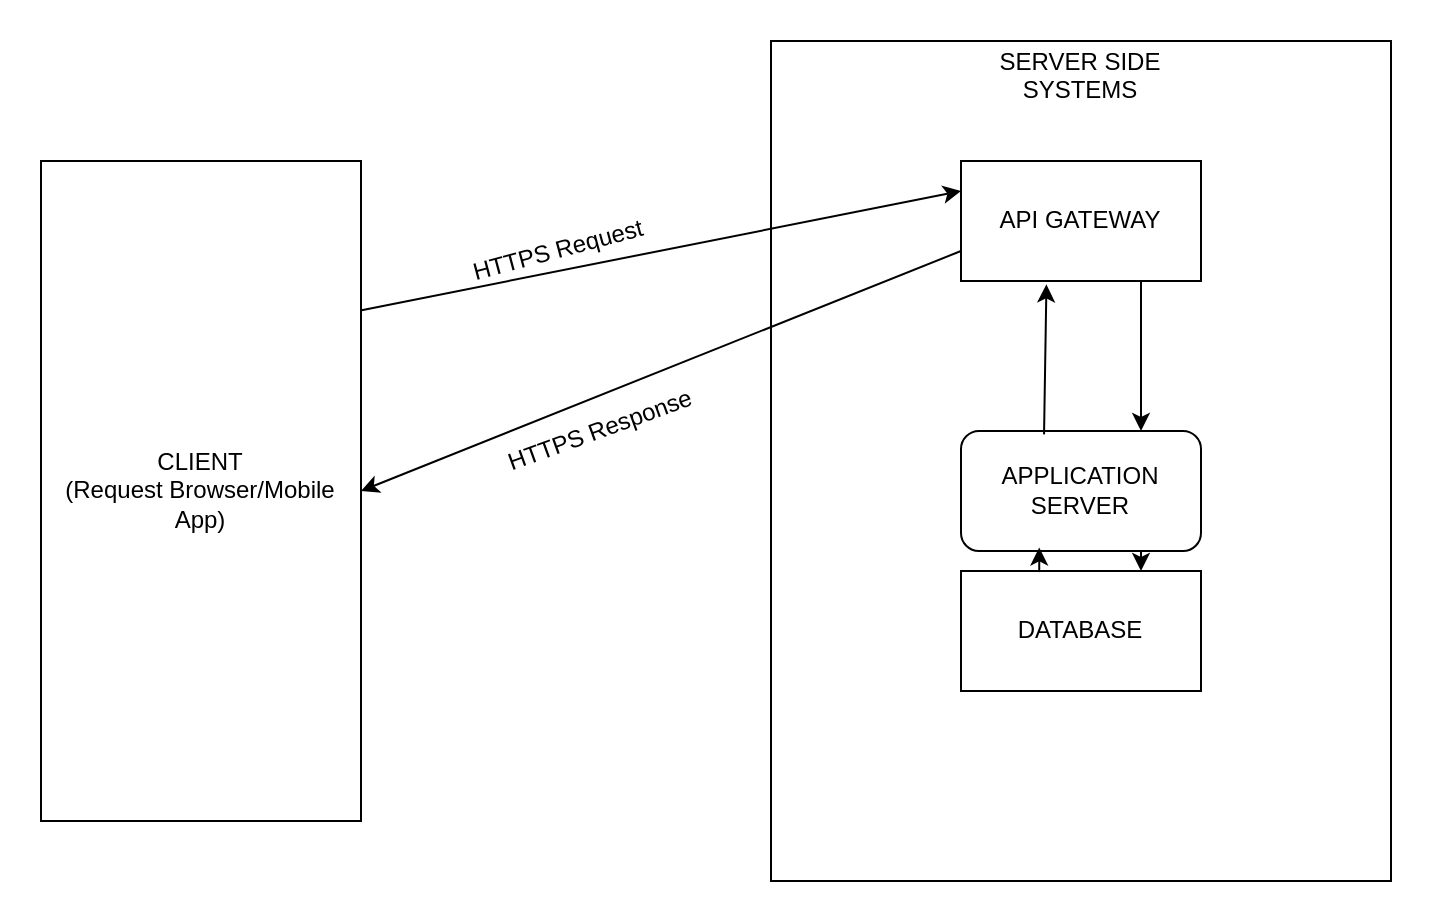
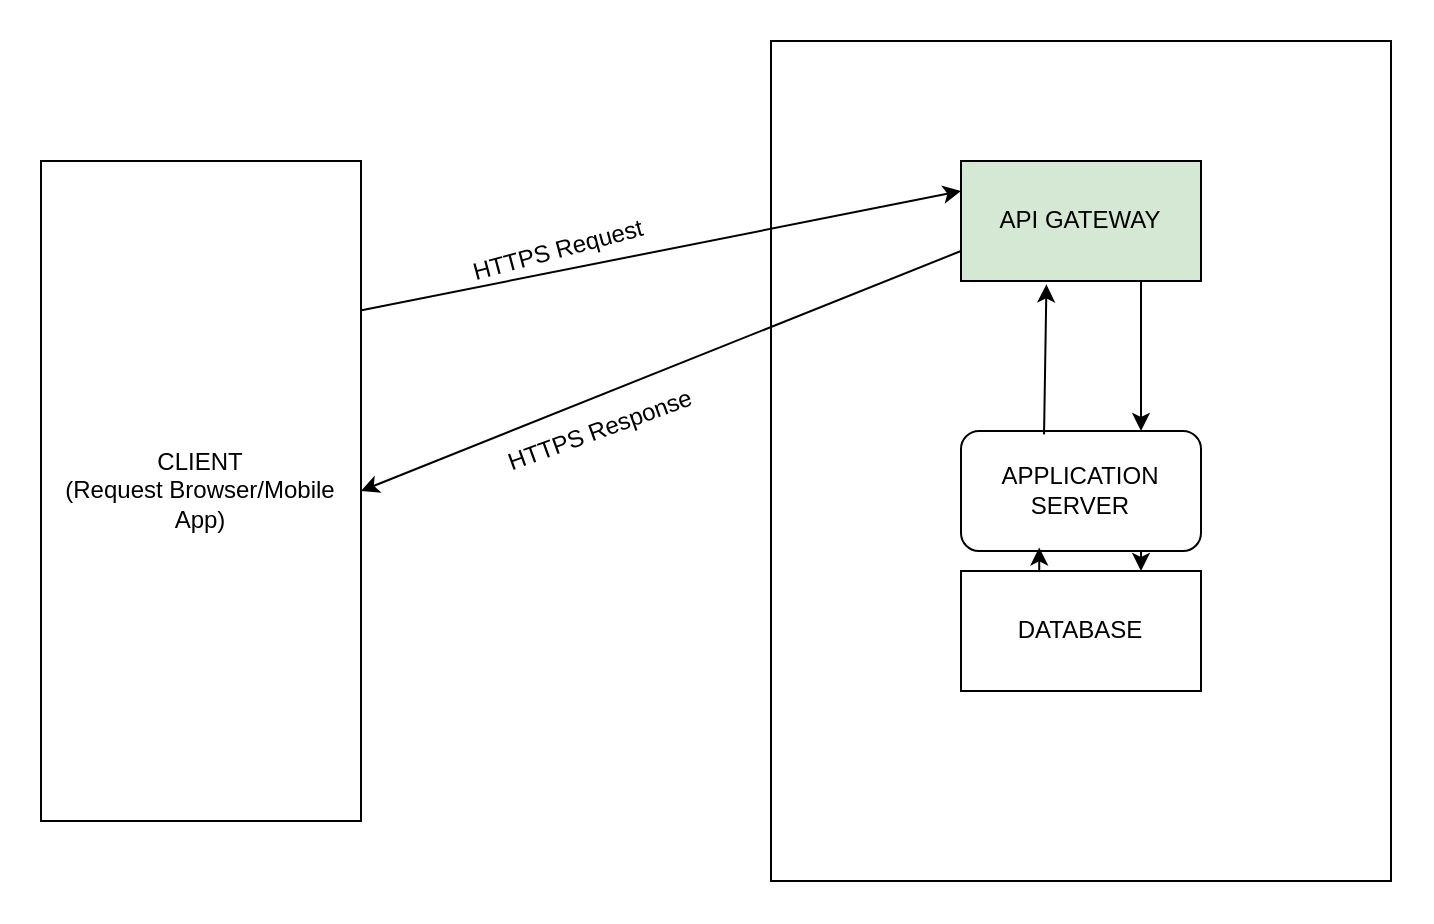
node "SERVER SIDE SYSTEMS": removed
node "API GATEWAY": fillcolor #ffffff -> #d5e8d4
